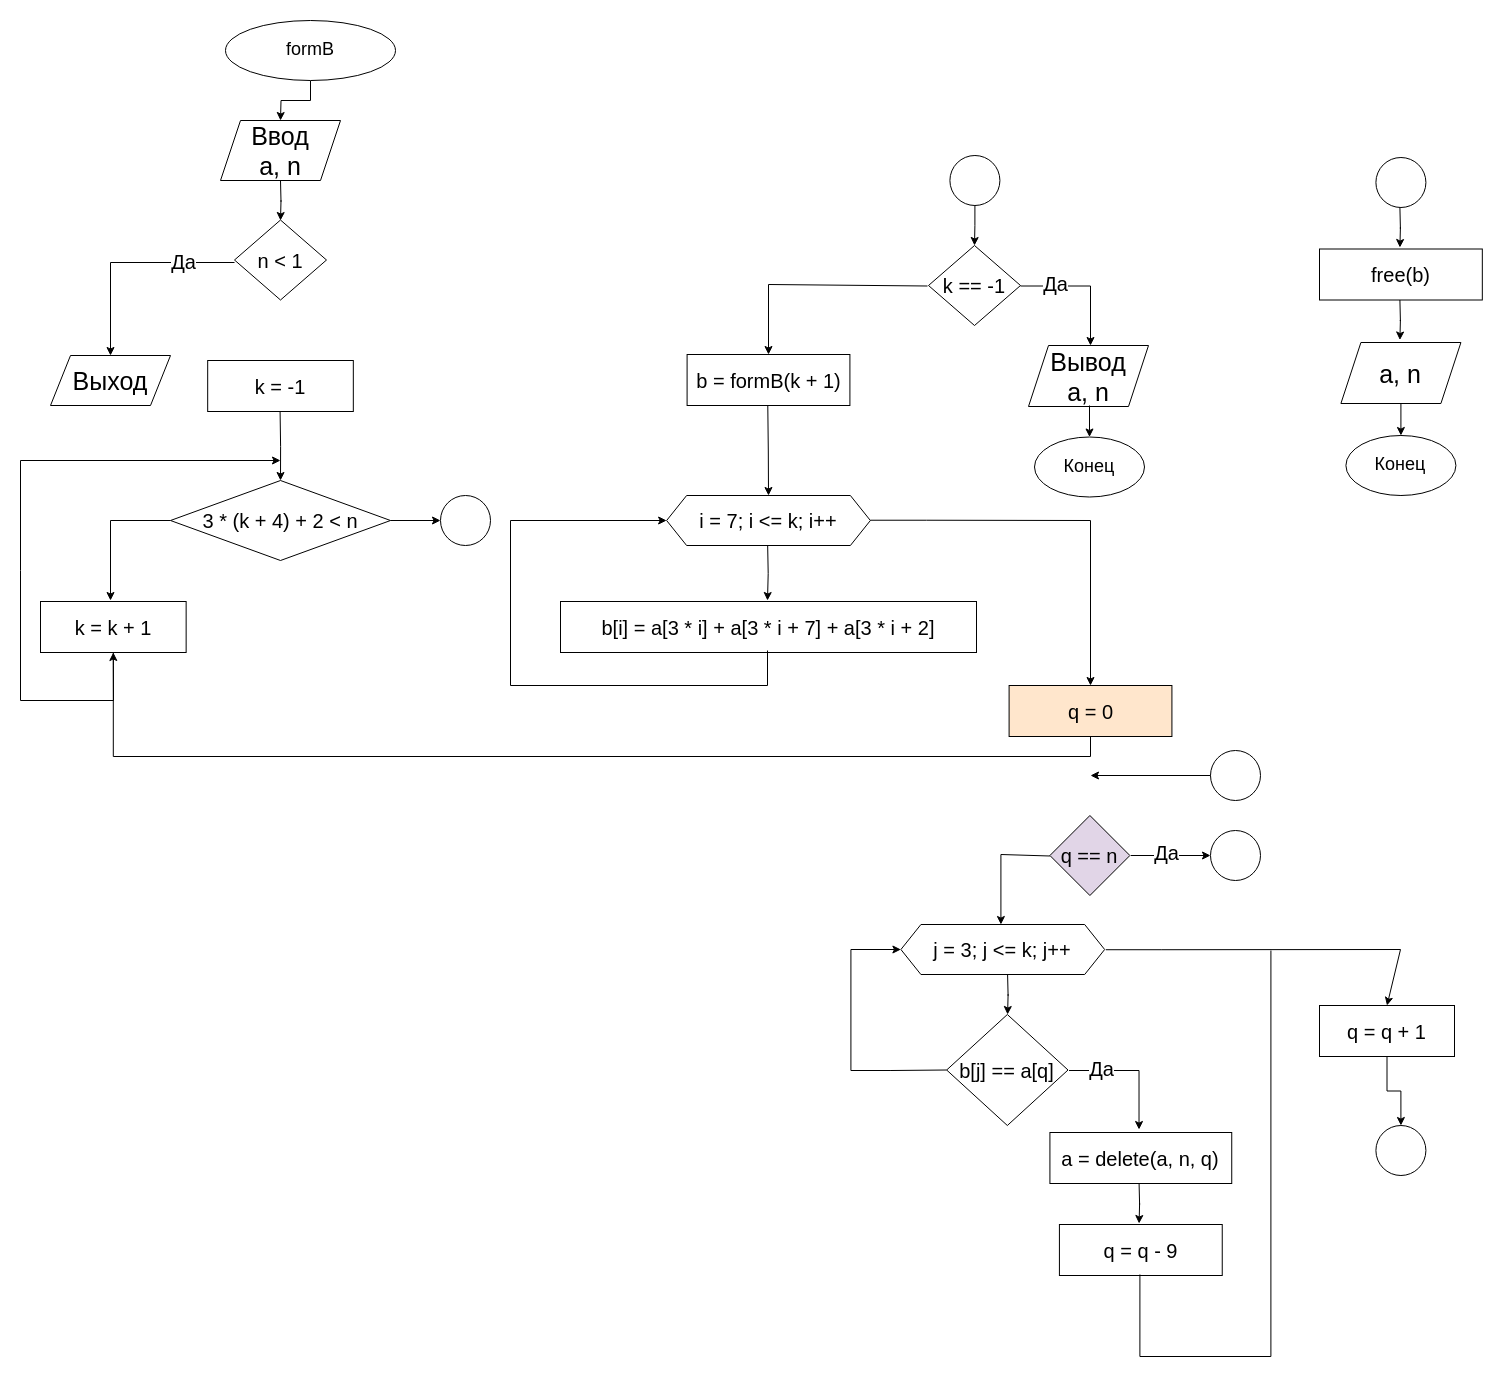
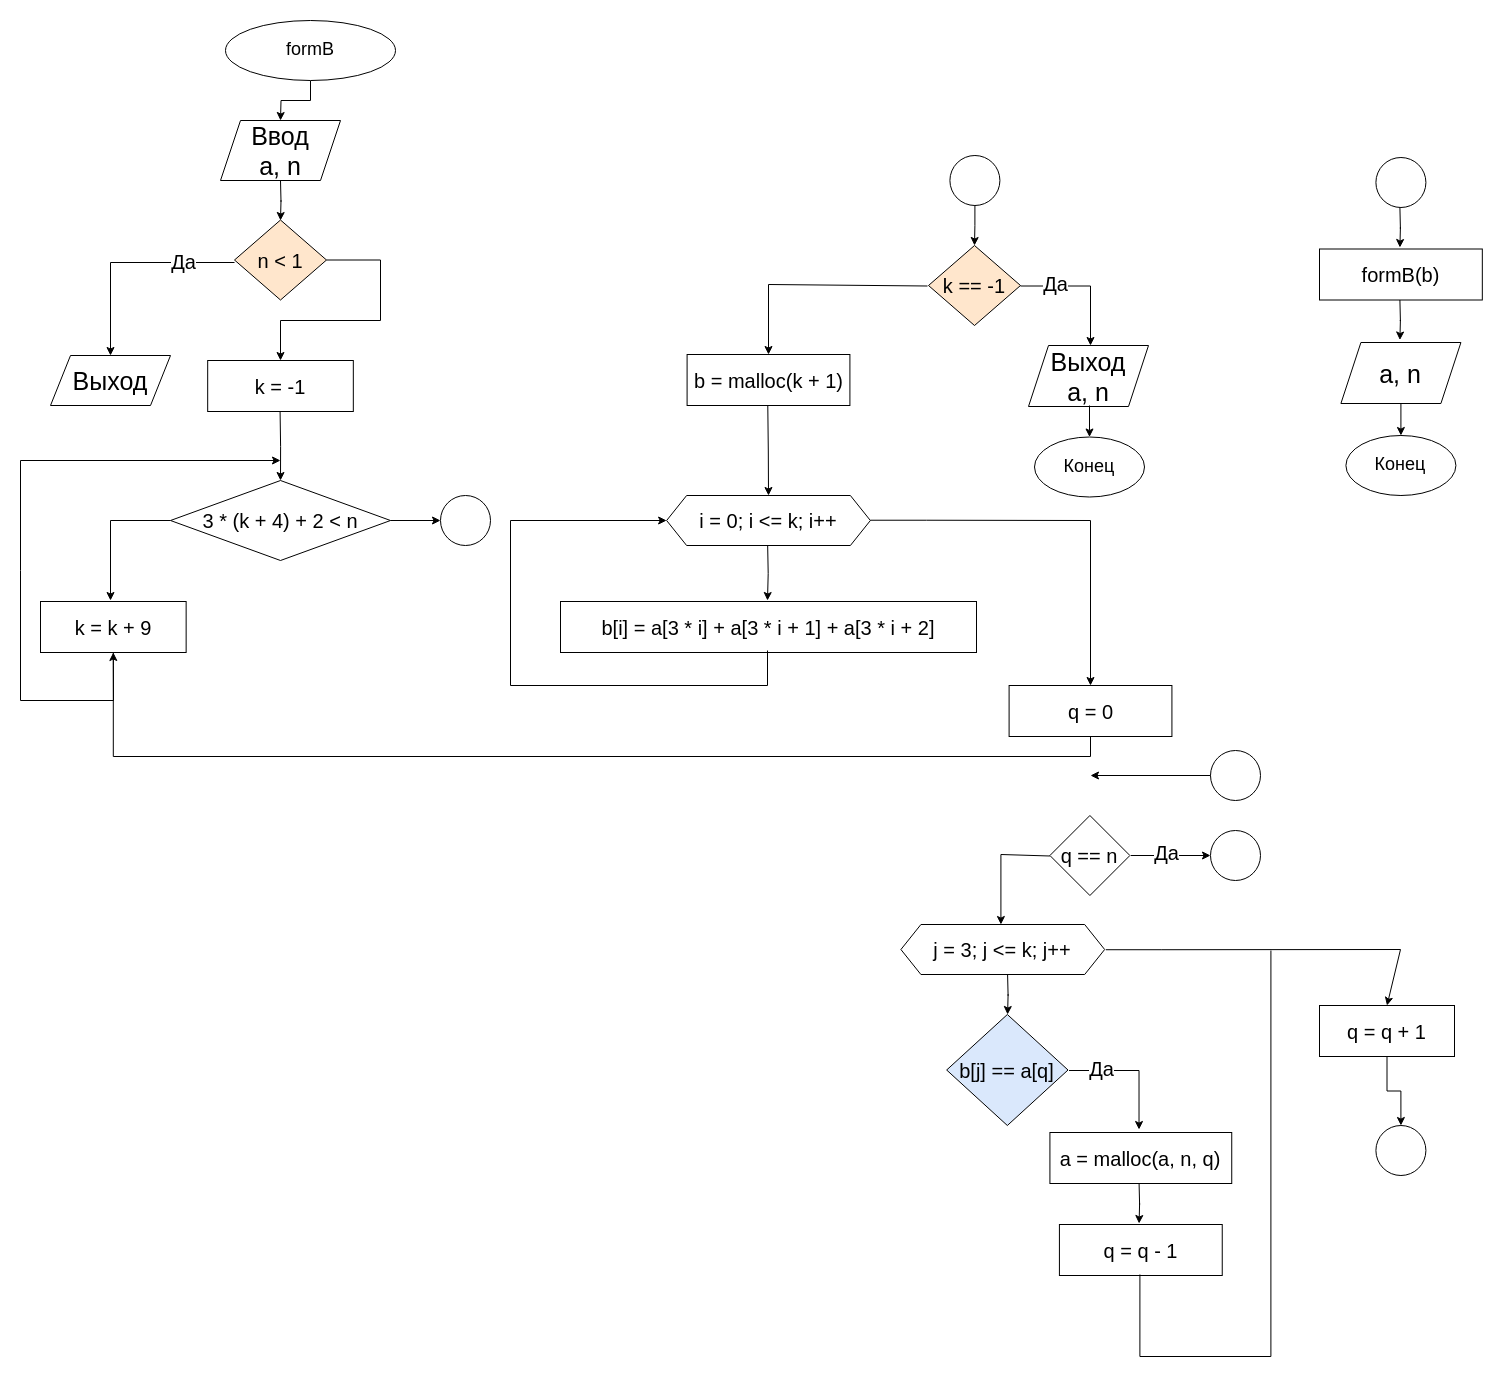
node "n < 1": fillcolor #ffffff -> #ffe6cc
node "free(b)": label "free(b)" -> "formB(b)"
node "k == -1": fillcolor #ffffff -> #ffe6cc
edge "n < 1" -> "k = -1": added
node "Вывод a, n": label "Вывод a, n" -> "Выход a, n"
node "b = formB(k + 1)": label "b = formB(k + 1)" -> "b = malloc(k + 1)"
node "i = 7; i <= k; i++": label "i = 7; i <= k; i++" -> "i = 0; i <= k; i++"
node "k = k + 1": label "k = k + 1" -> "k = k + 9"
node "b[i] = a[3 * i] + a[3 * i + 7] + a[3 * i + 2]": label "b[i] = a[3 * i] + a[3 * i + 7] + a[3 * i + 2]" -> "b[i] = a[3 * i] + a[3 * i + 1] + a[3 * i + 2]"
node "q = 0": fillcolor #ffe6cc -> #ffffff
node "q == n": fillcolor #e1d5e7 -> #ffffff
edge "b[j] == a[q]" -> "j = 3; j <= k; j++": removed
node "b[j] == a[q]": fillcolor #ffffff -> #dae8fc
node "a = delete(a, n, q)": label "a = delete(a, n, q)" -> "a = malloc(a, n, q)"
node "q = q - 9": label "q = q - 9" -> "q = q - 1"
